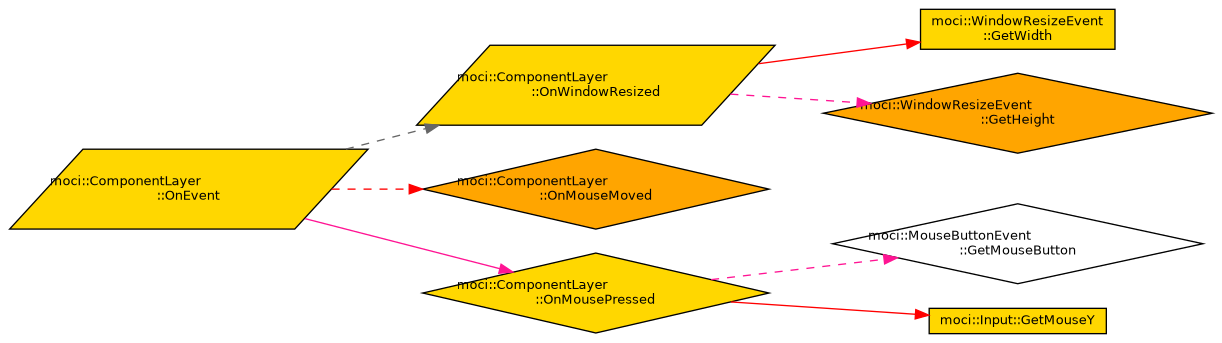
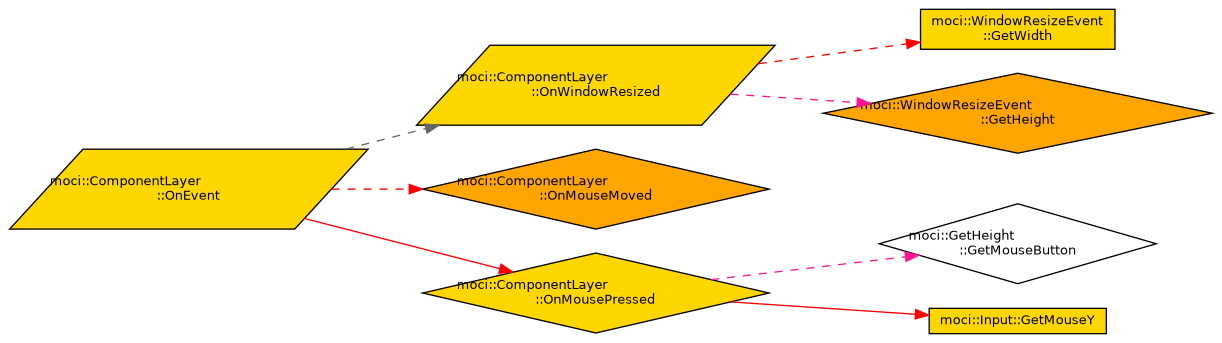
edge "moci::ComponentLayer ::OnWindowResized" -> "moci::WindowResizeEvent ::GetWidth": style solid -> dashed
edge "moci::ComponentLayer ::OnEvent" -> "moci::ComponentLayer ::OnMousePressed": color deeppink -> red
node "moci::MouseButtonEvent ::GetMouseButton": label "moci::MouseButtonEvent ::GetMouseButton" -> "moci::GetHeight ::GetMouseButton"
